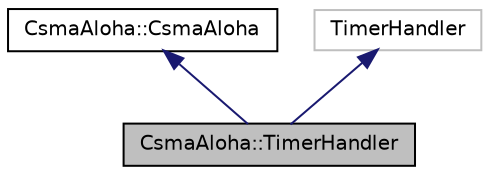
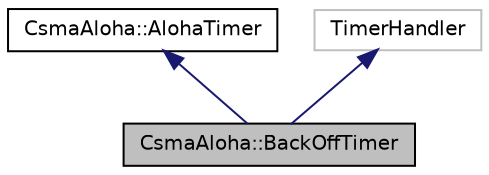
node "CsmaAloha::CsmaAloha": label "CsmaAloha::CsmaAloha" -> "CsmaAloha::AlohaTimer"
node "CsmaAloha::TimerHandler": label "CsmaAloha::TimerHandler" -> "CsmaAloha::BackOffTimer"
